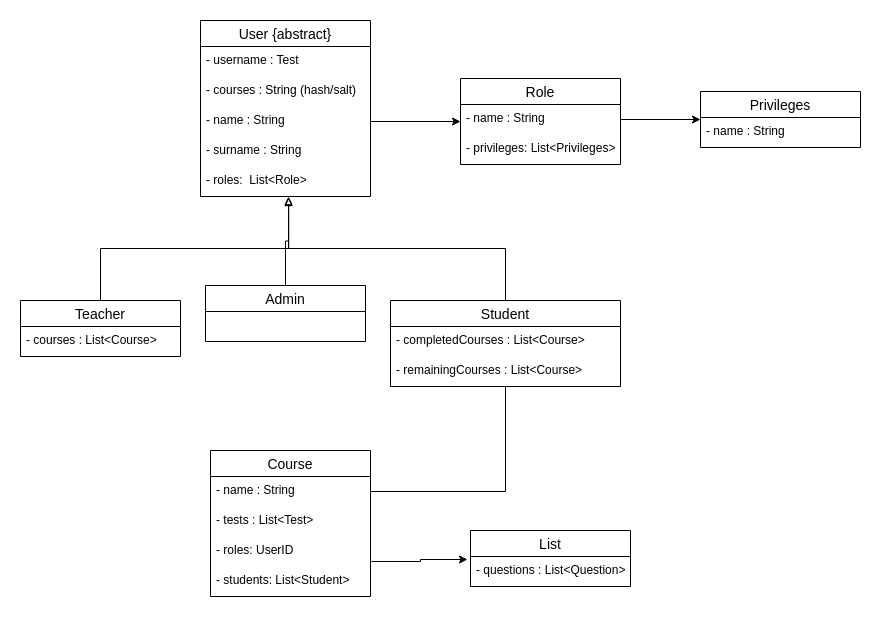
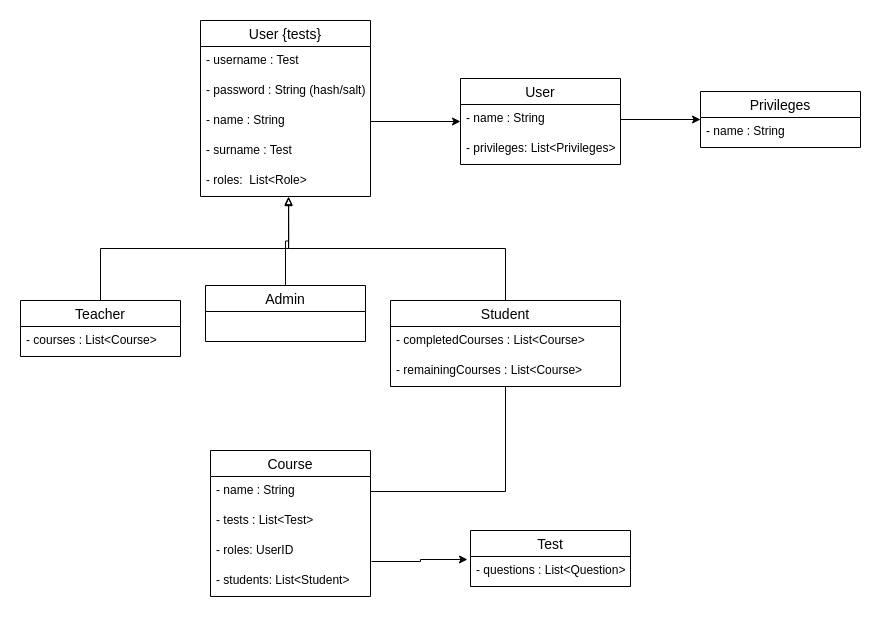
node "User {abstract}": label "User {abstract}" -> "User {tests}"
node "- courses : String (hash/salt)": label "- courses : String (hash/salt)" -> "- password : String (hash/salt)"
node "Role": label "Role" -> "User"
node "- surname : String": label "- surname : String" -> "- surname : Test"
node "List": label "List" -> "Test"
